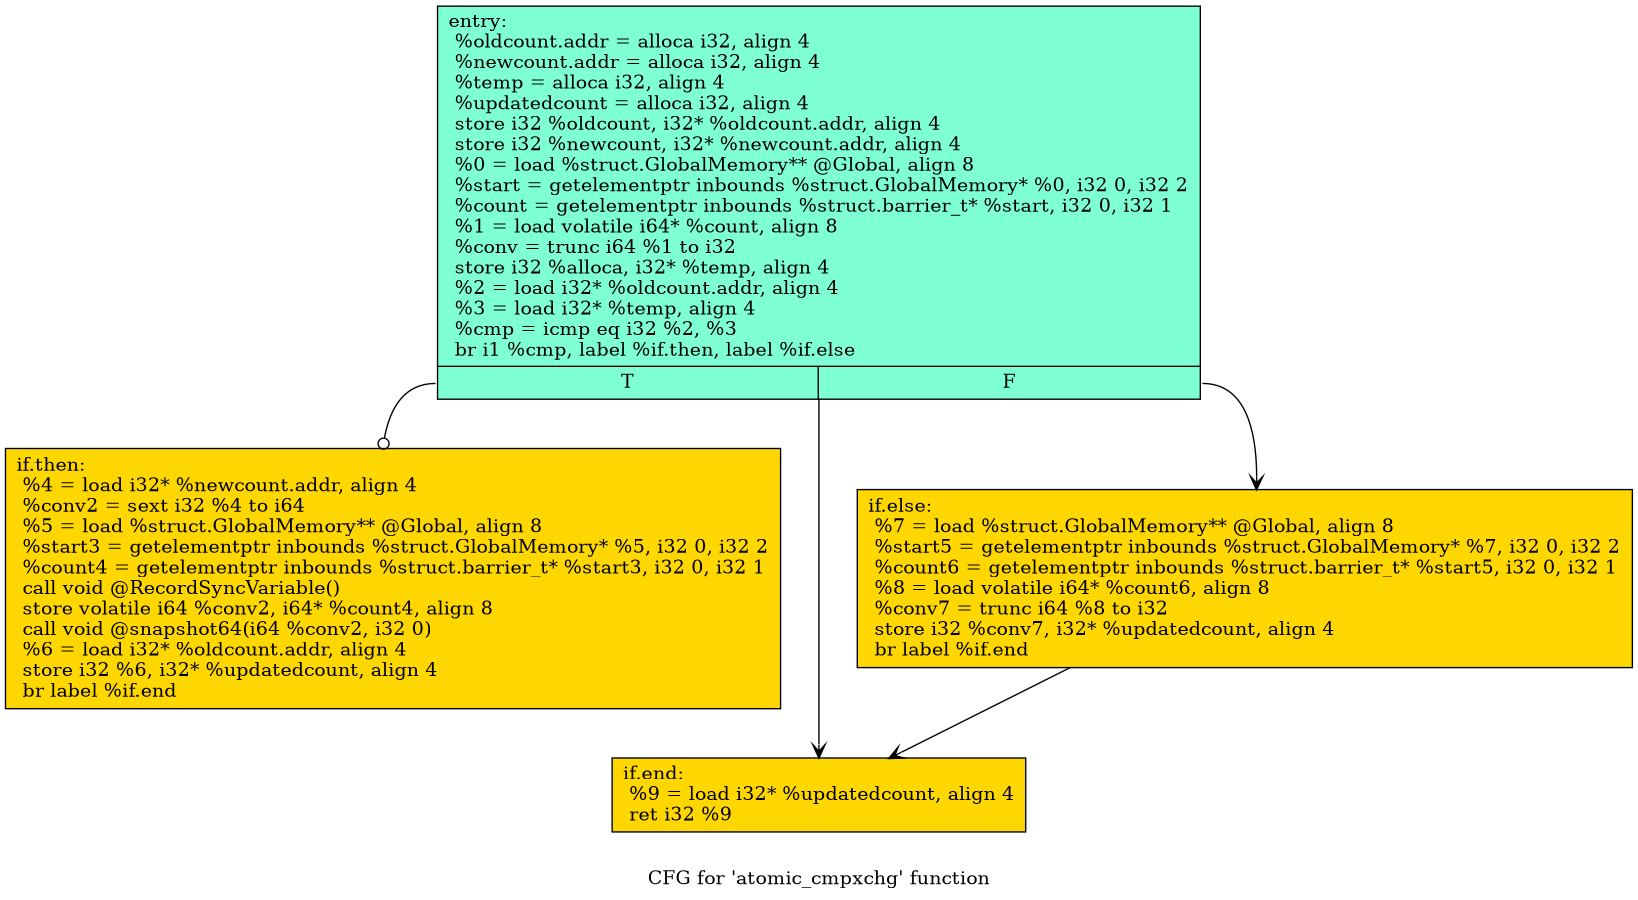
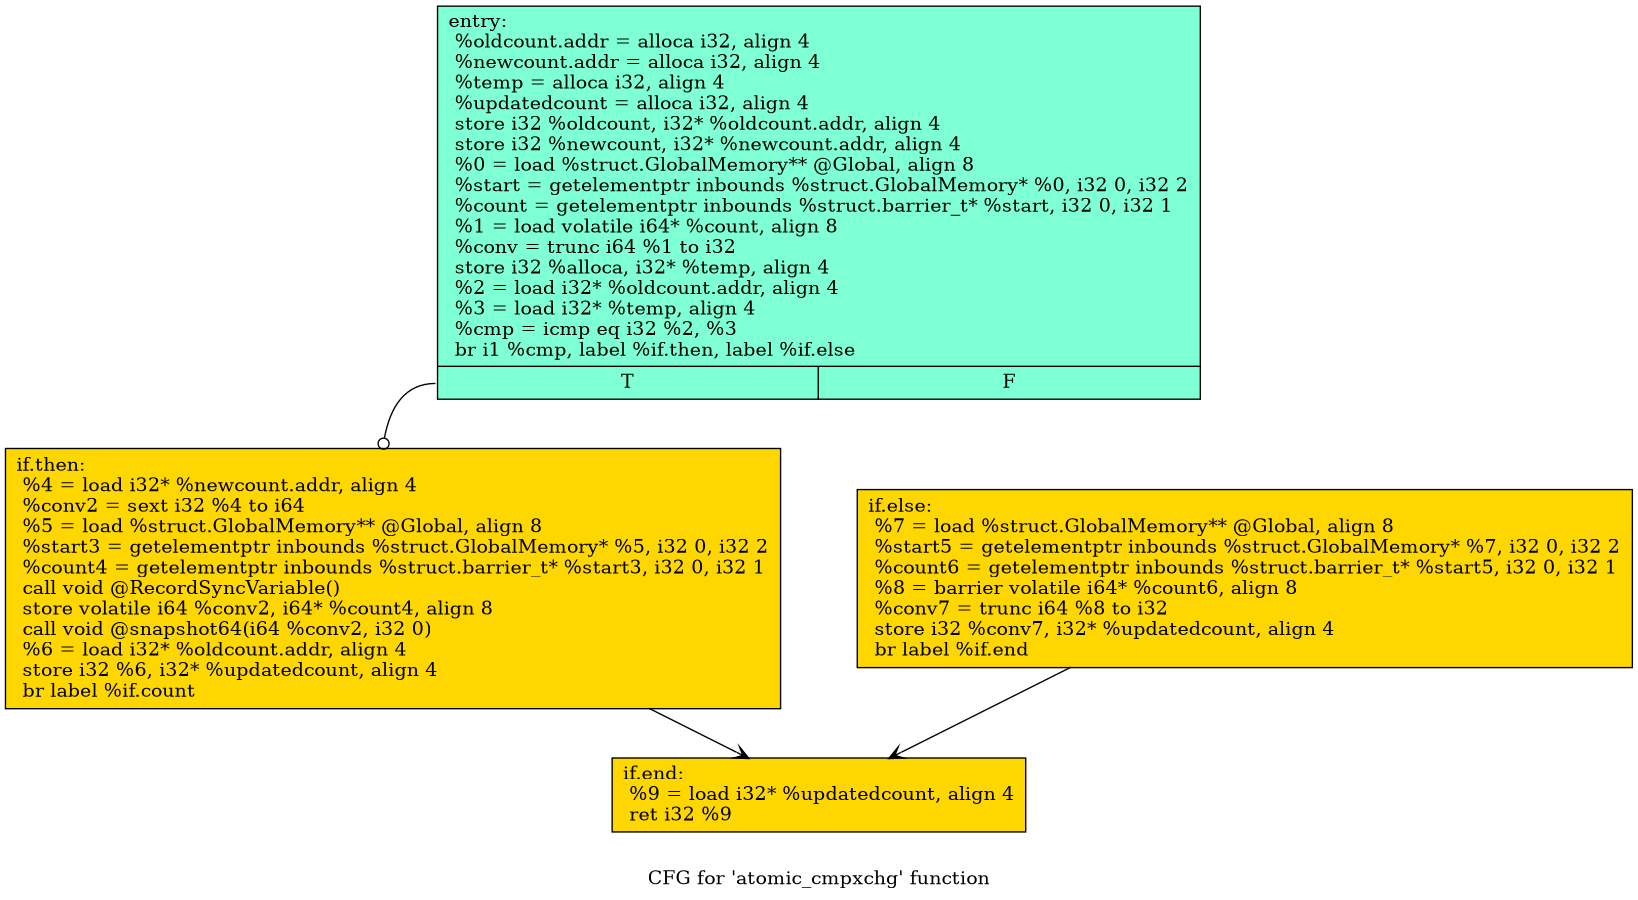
edge "entry:" -> "if.else:": removed
edge "entry:" -> "if.end:": now "if.then:" -> "if.end:"
node "if.else:": text "%8 = load volatile i64* %count6, align 8" -> "%8 = barrier volatile i64* %count6, align 8"
node "if.then:": text "br label %if.end" -> "br label %if.count"
